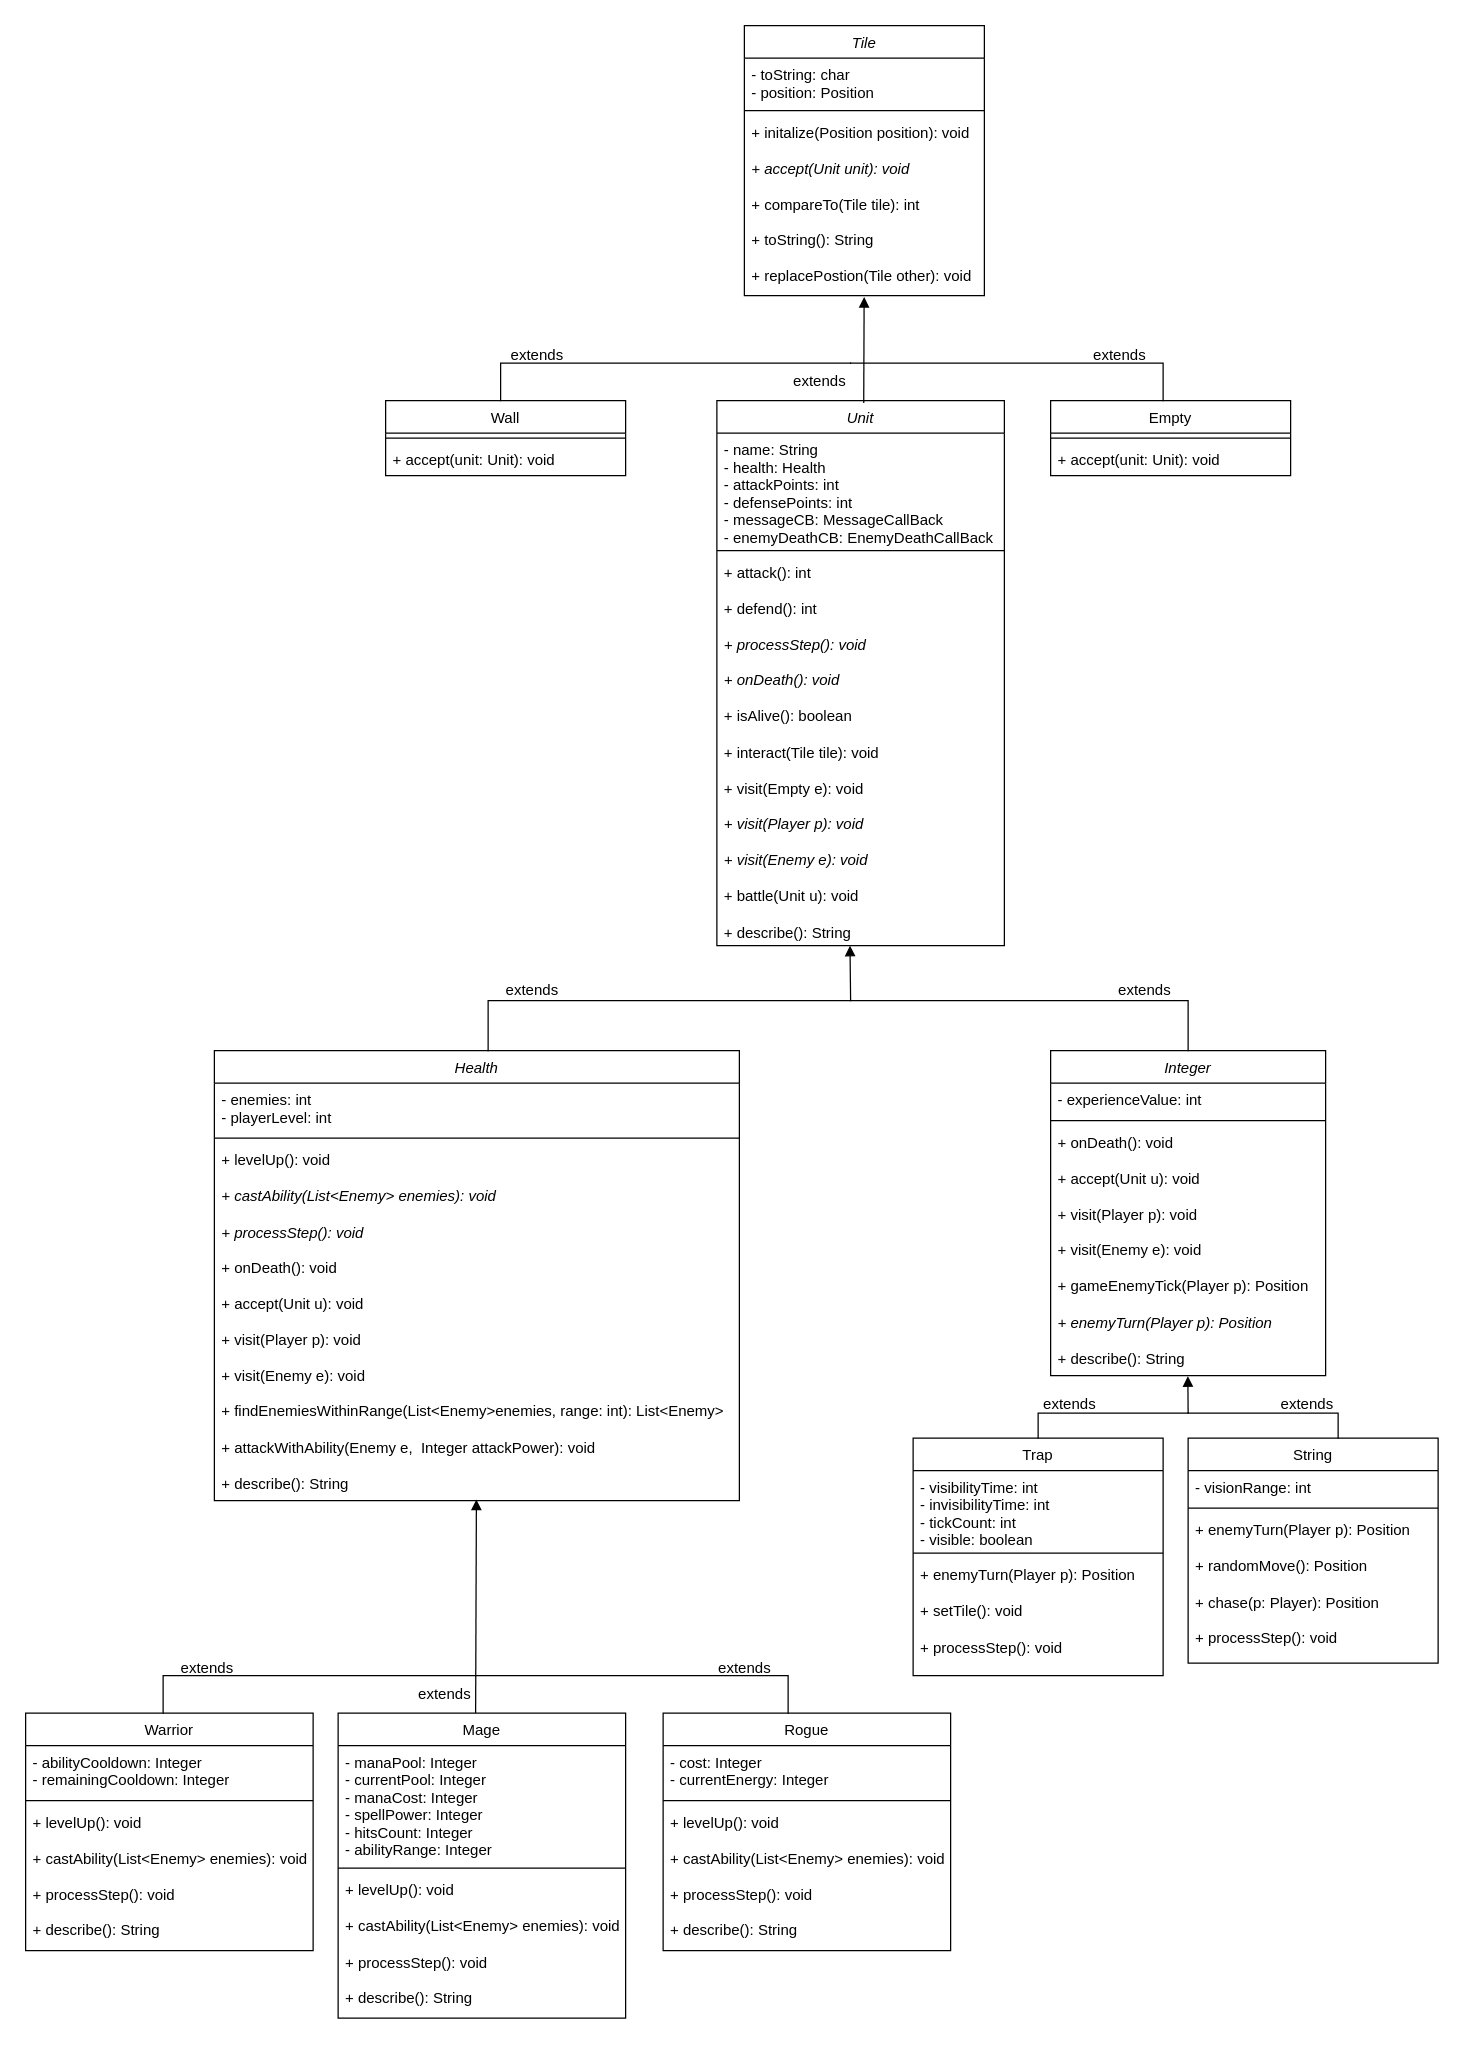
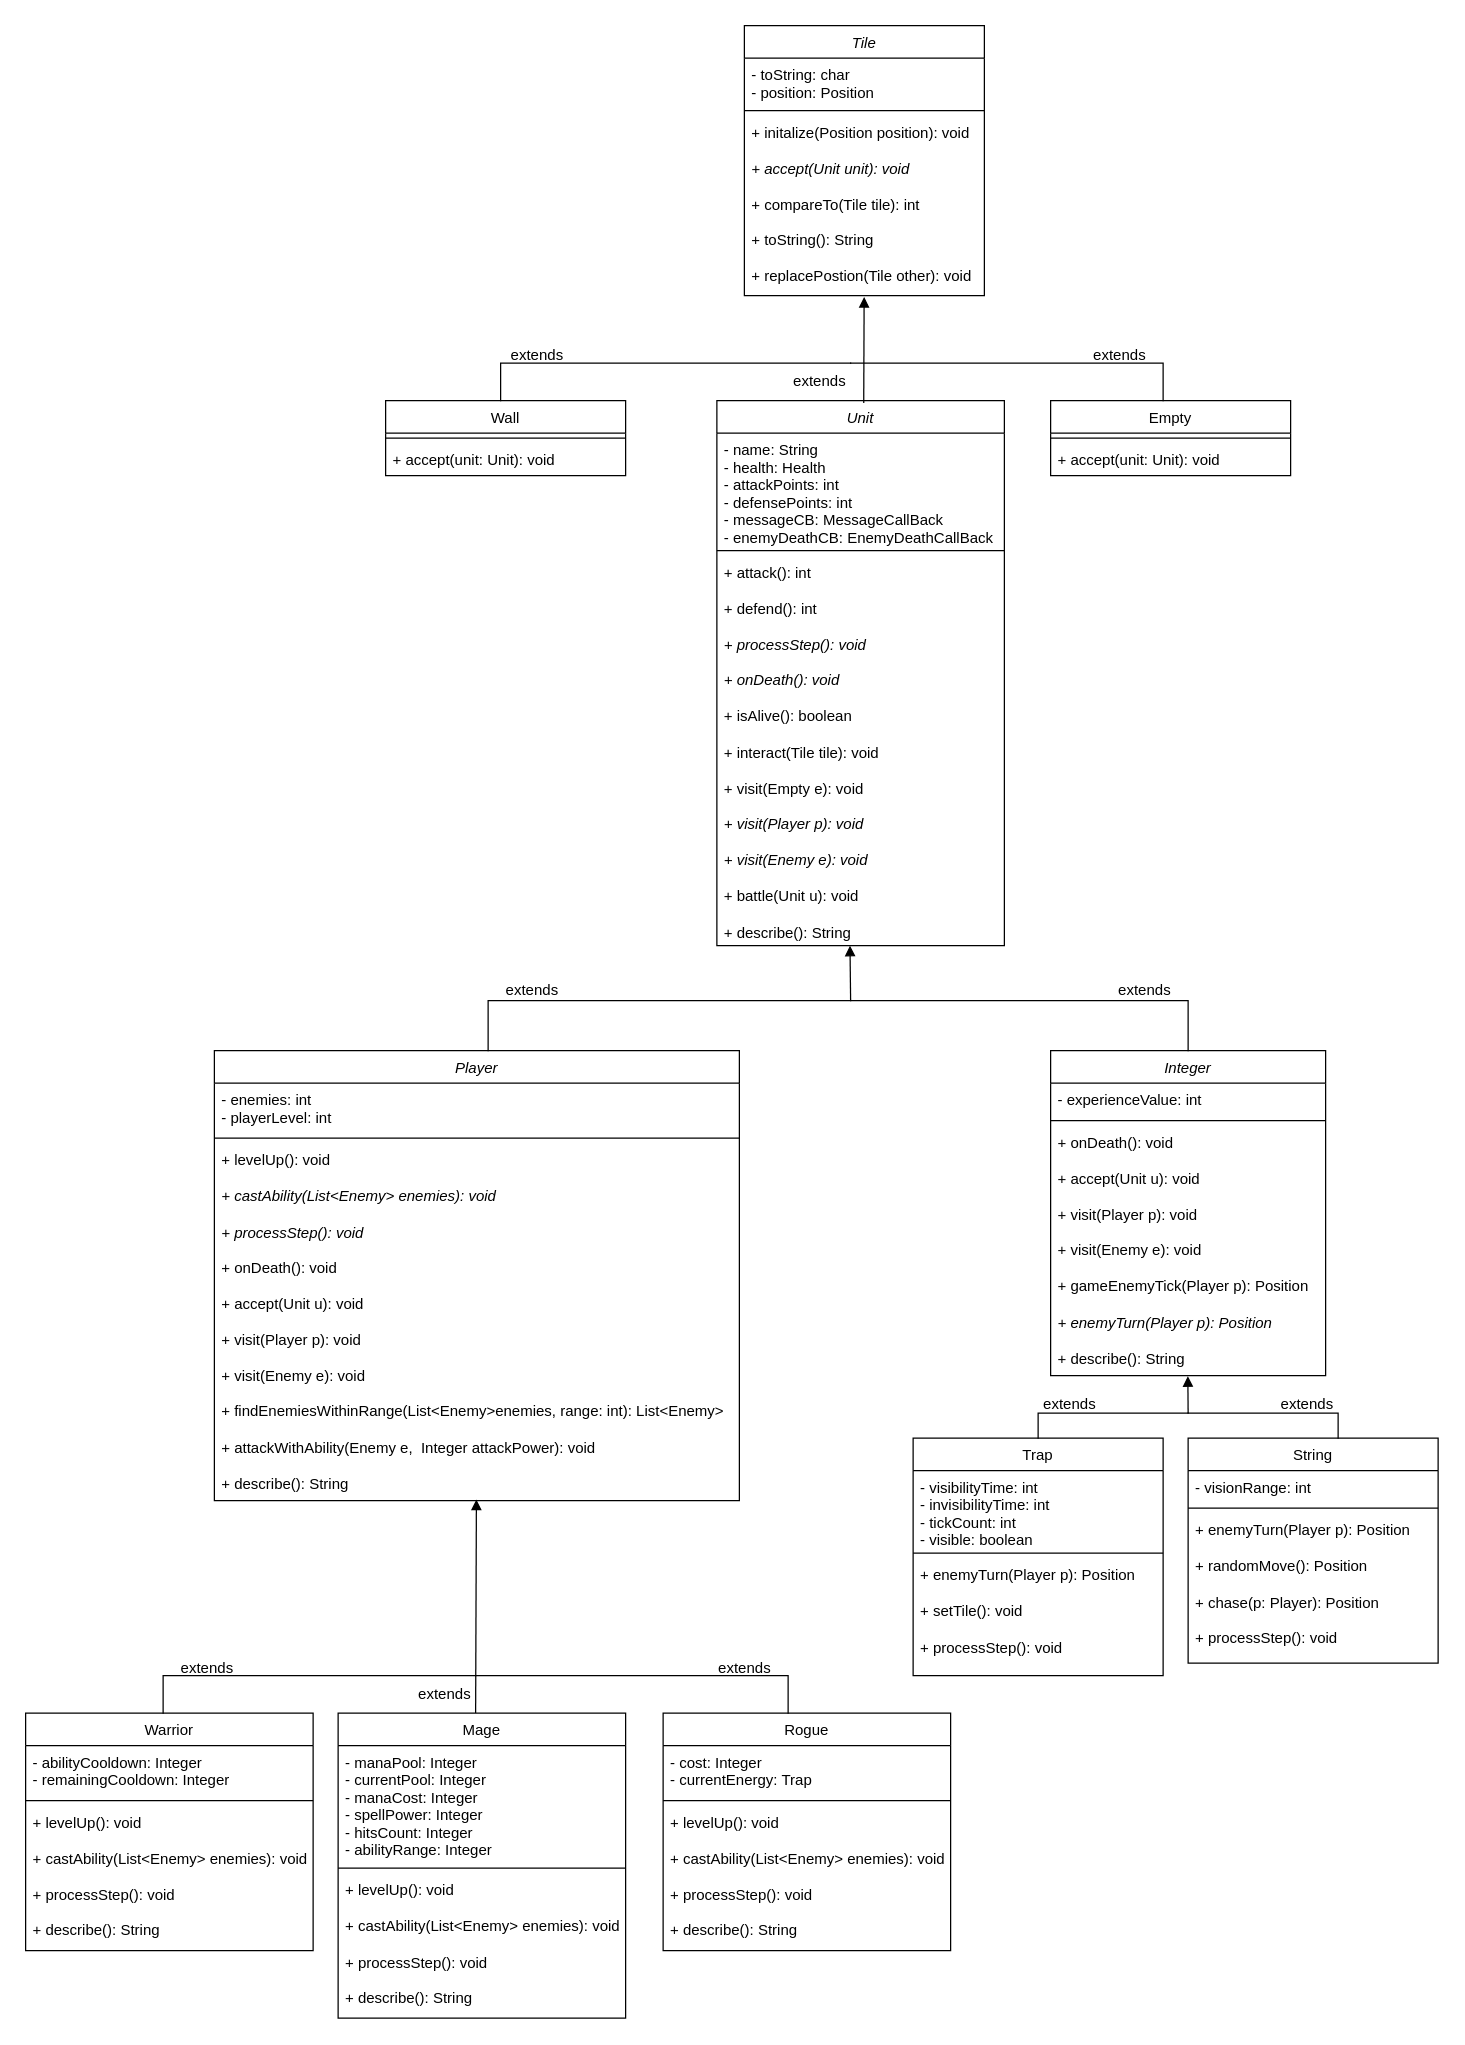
node "Health": label "Health" -> "Player"
node "- cost: Integer - currentEnergy: Integer": label "- cost: Integer - currentEnergy: Integer" -> "- cost: Integer - currentEnergy: Trap"
